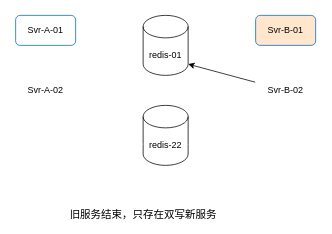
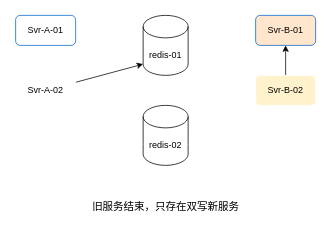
edge "Svr-A-02" -> "redis-01": added
edge "Svr-B-02" -> "redis-01": now "Svr-B-02" -> "Svr-B-01"
node "Svr-B-02": fillcolor #ffffff -> #fff2cc
node "redis-22": label "redis-22" -> "redis-02"
node "旧服务结束，只存在双写新服务": moved (143, 214) -> (165, 207)
